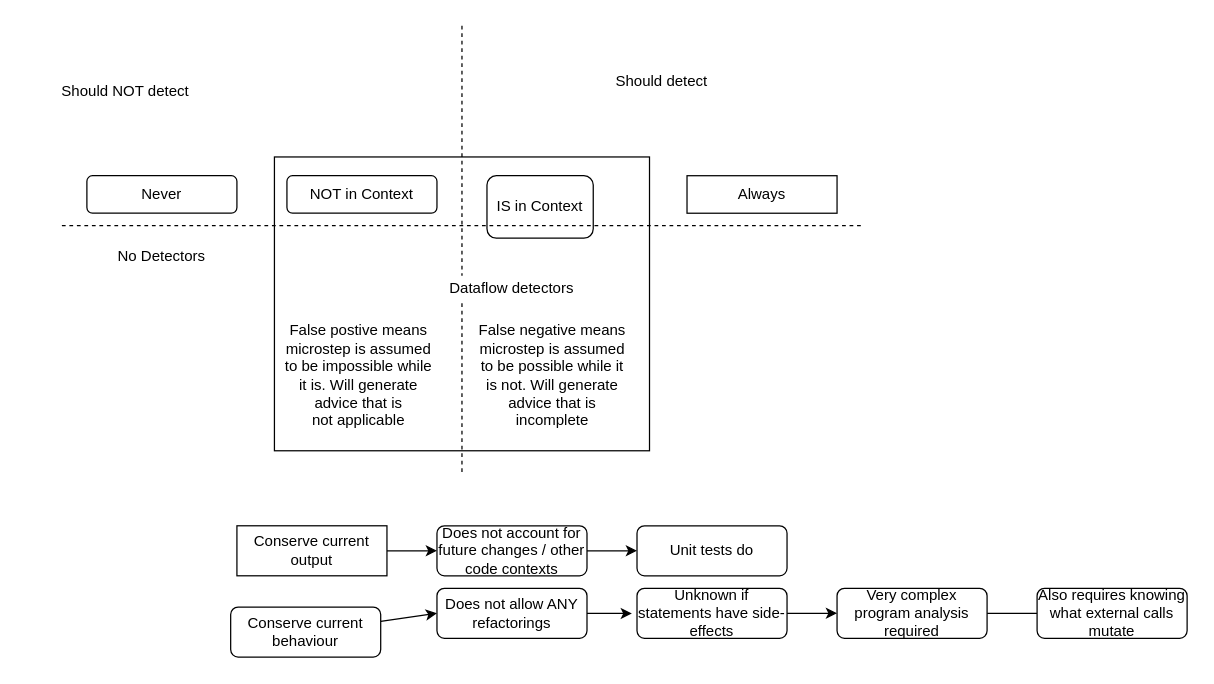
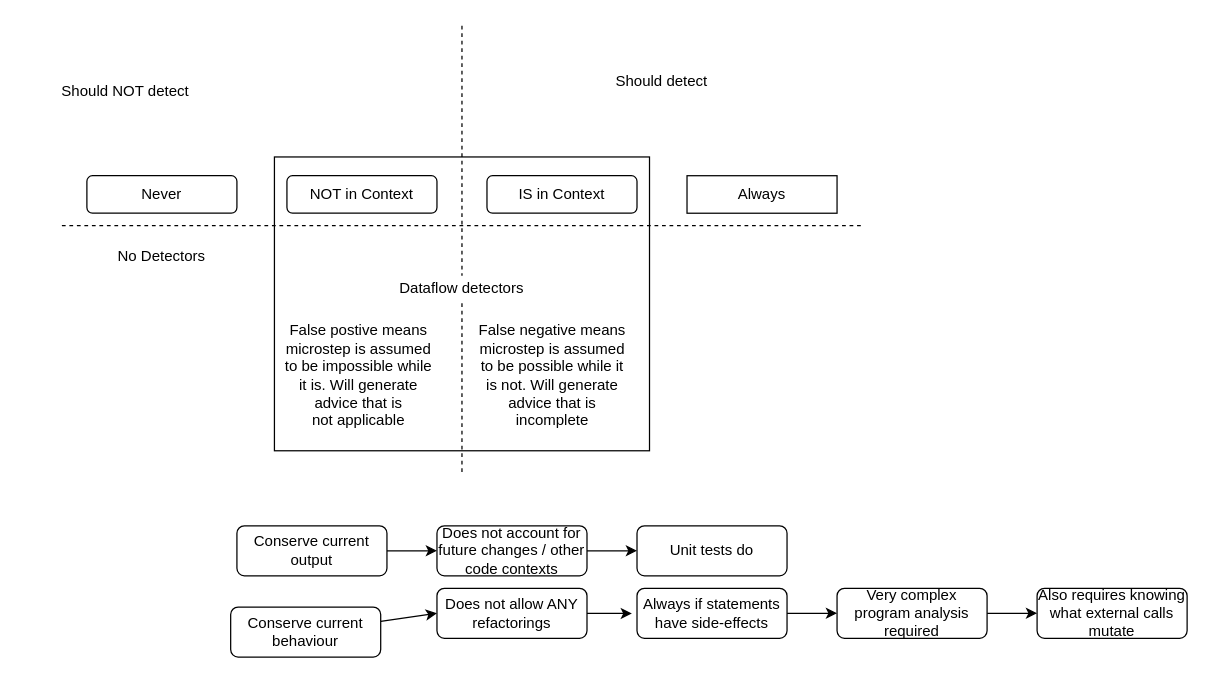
node "IS in Context": size 106x63 -> 150x38
node "Dataflow detectors": size 250x25 -> 150x25
node "Conserve current output": shape rectangle -> rounded rectangle
node "Unknown if statements have side-effects": label "Unknown if statements have side-effects" -> "Always if statements have side-effects"
edge "Very complex program analysis required" -- "Also requires knowing what external calls mutate": arrowhead none -> classic
